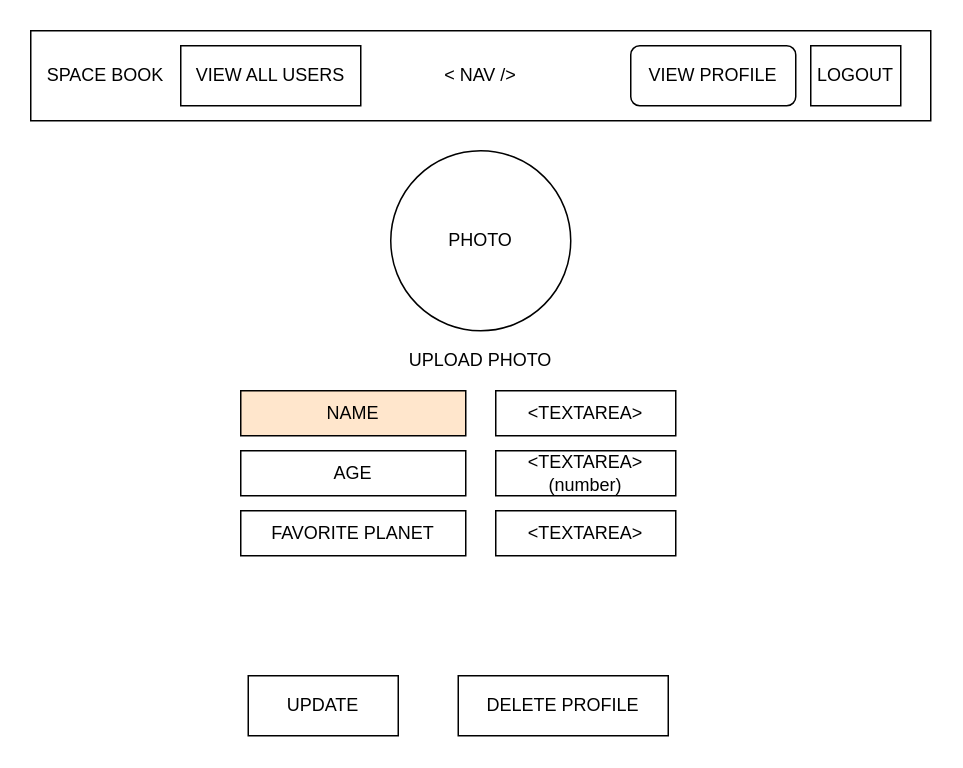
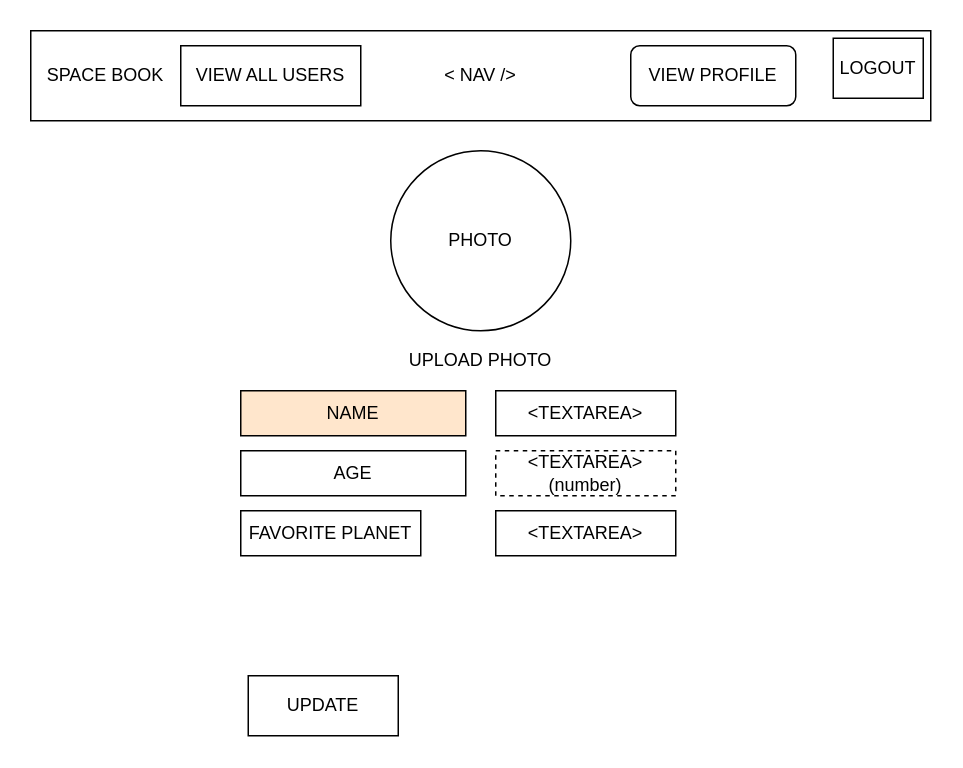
node "LOGOUT": moved (856, 76) -> (878, 68)
node "<TEXTAREA>(number)": style solid -> dashed
node "FAVORITE PLANET": size 225x45 -> 180x45
node "DELETE PROFILE": removed
